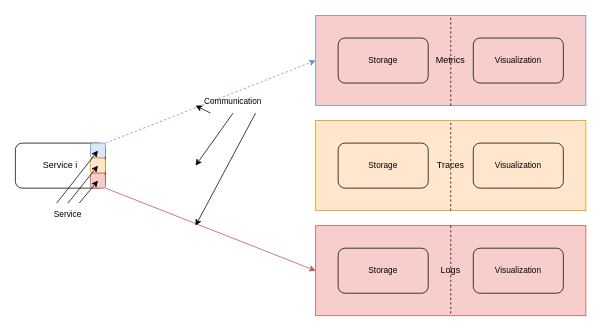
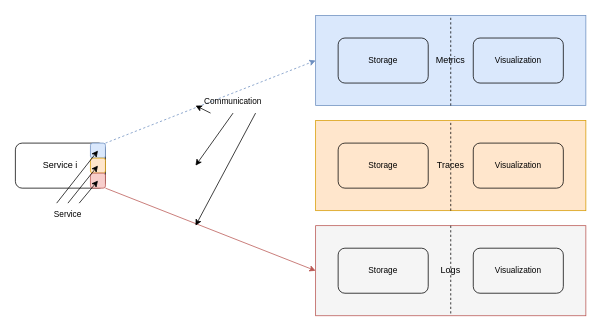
node "Metrics": fillcolor #f8cecc -> #dae8fc
node "Logs": fillcolor #f8cecc -> #f5f5f5
